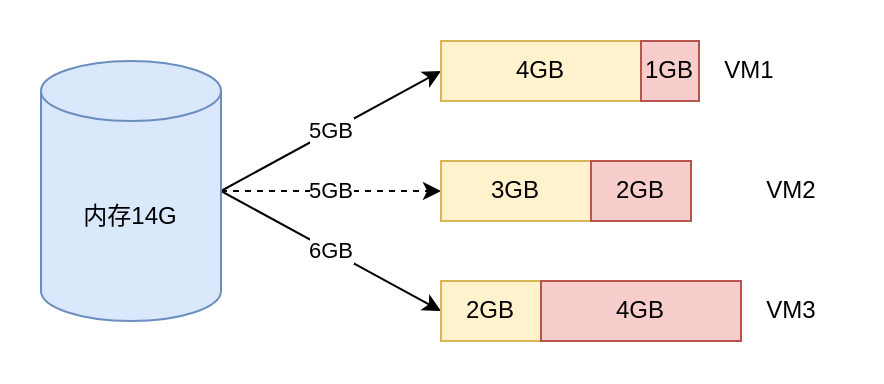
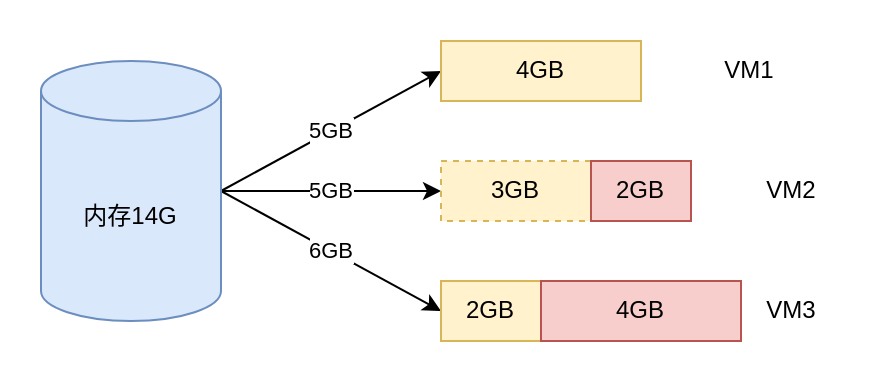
node "1GB": removed
edge "内存14G" -> "3GB": style dashed -> solid
node "3GB": style solid -> dashed
